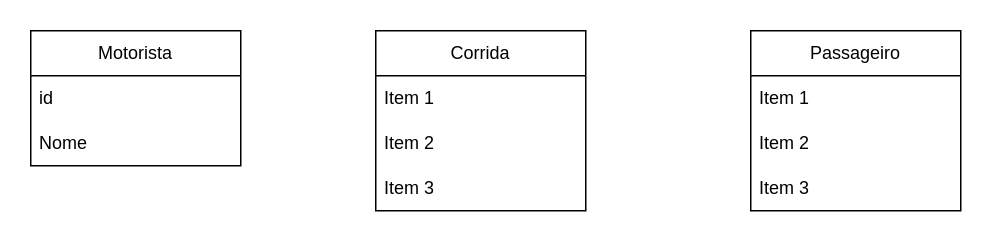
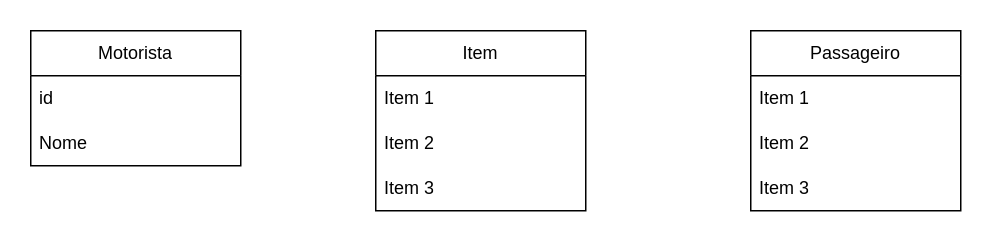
node "Corrida": label "Corrida" -> "Item"
